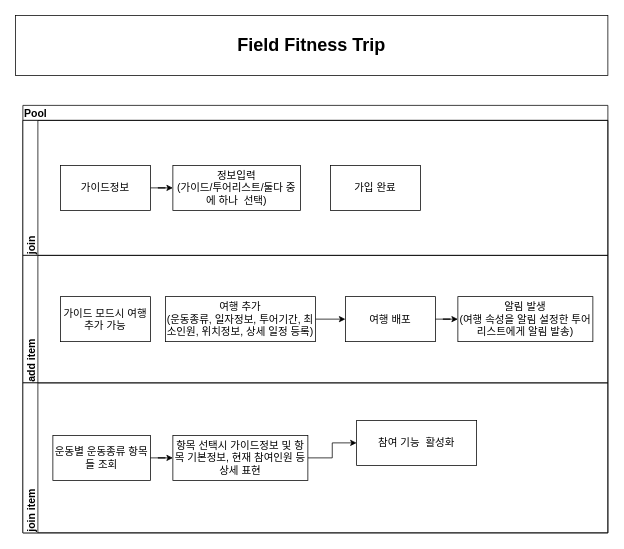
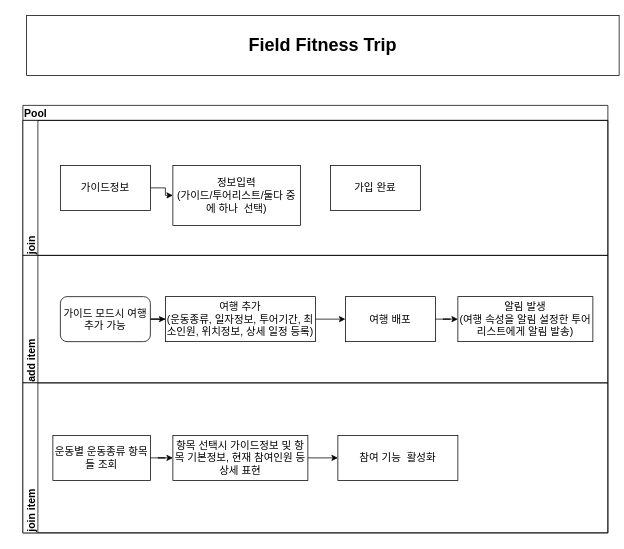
node "Field Fitness Trip": moved (312, 45) -> (323, 45)
node "정보입력 (가이드/투어리스트/둘다 중에 하나 선택)": size 128x45 -> 128x60
node "가이드 모드시 여행 추가 가능": shape rectangle -> rounded rectangle
edge "가이드 모드시 여행 추가 가능" -> "여행 추가 (운동종류, 일자정보, 투어기간, 최소인원, 위치정보, 상세 일정 등록)": added
node "참여 기능 활성화": moved (417, 443) -> (398, 458)
